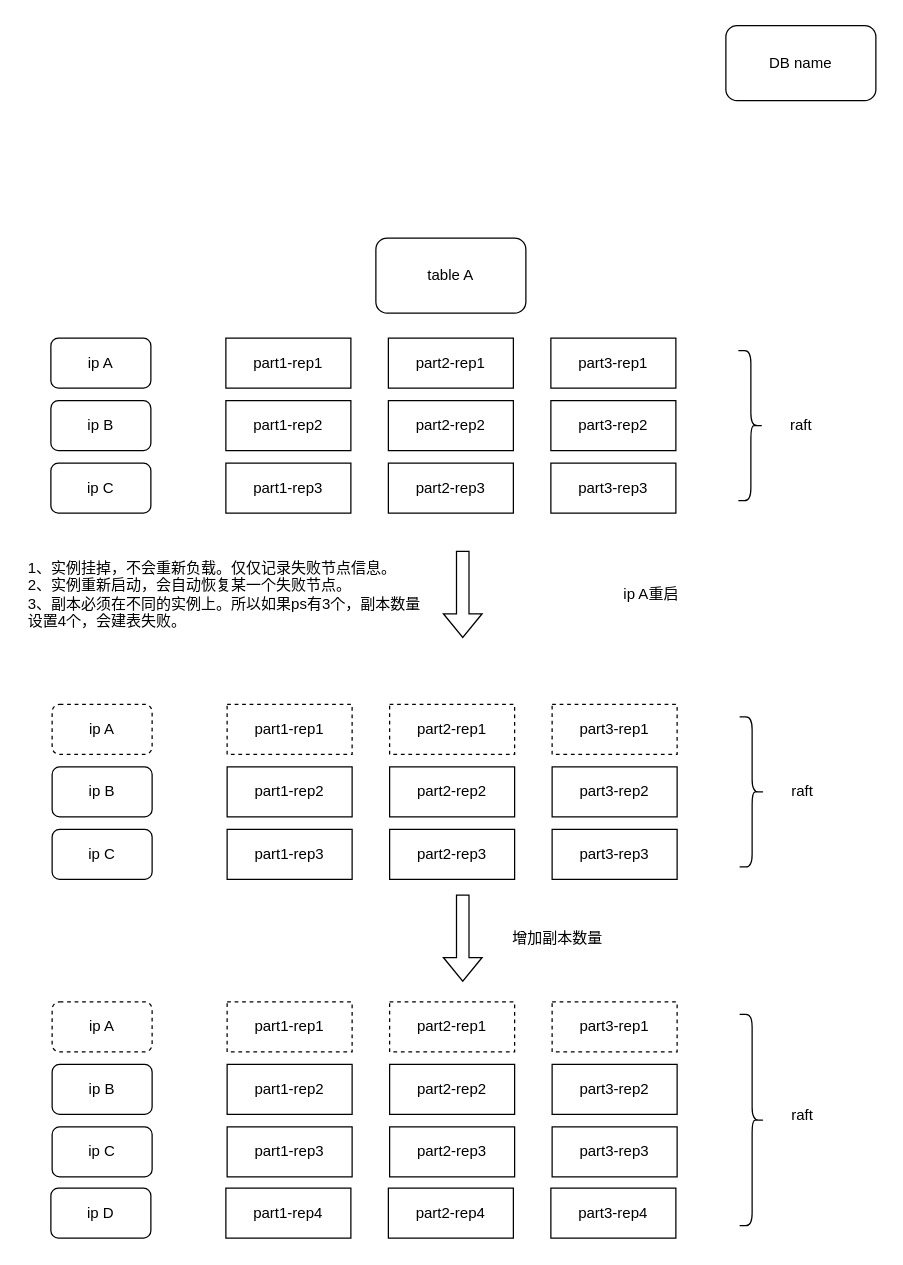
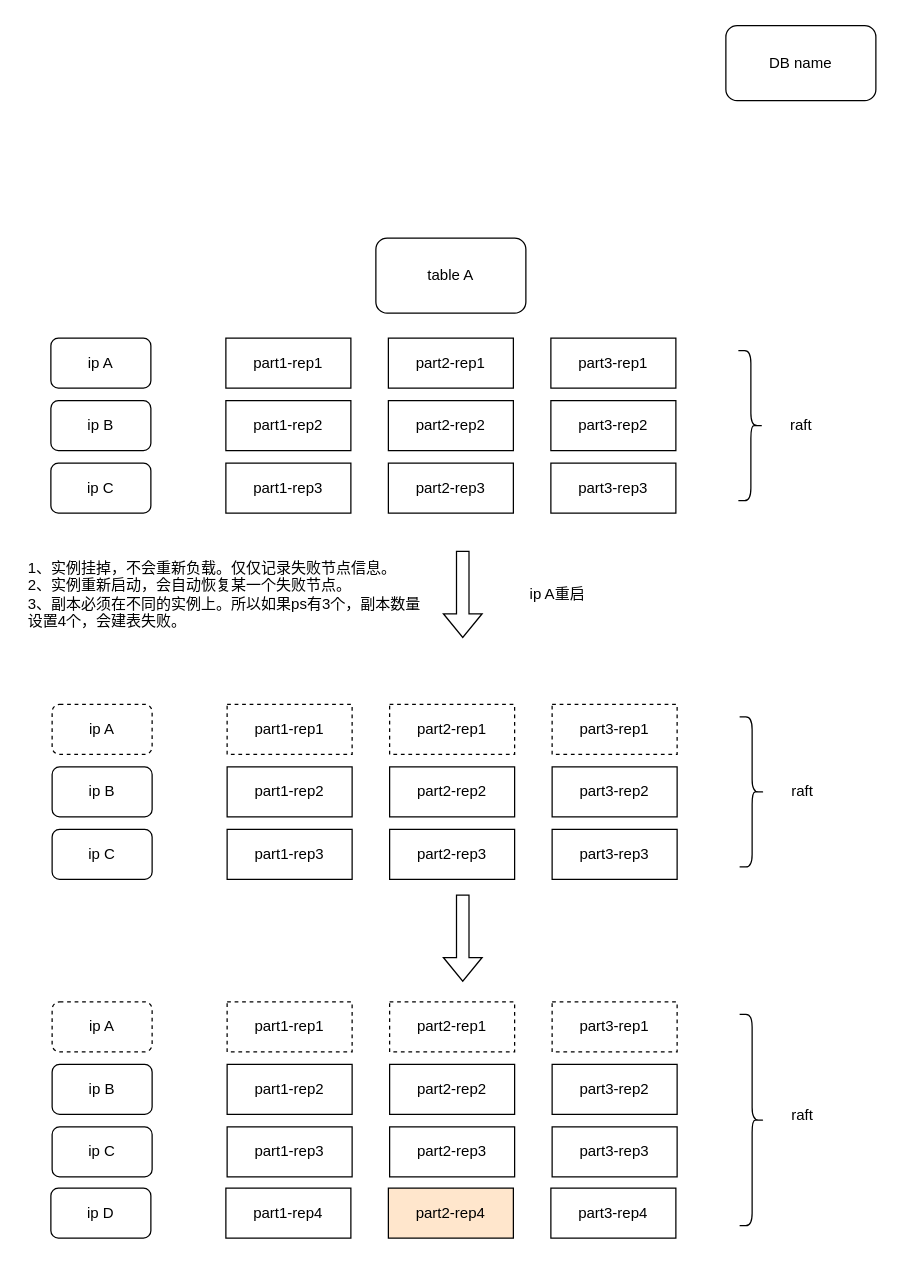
node "ip A重启": moved (651, 594) -> (557, 594)
node "增加副本数量": removed
node "part2-rep4": fillcolor #ffffff -> #ffe6cc
